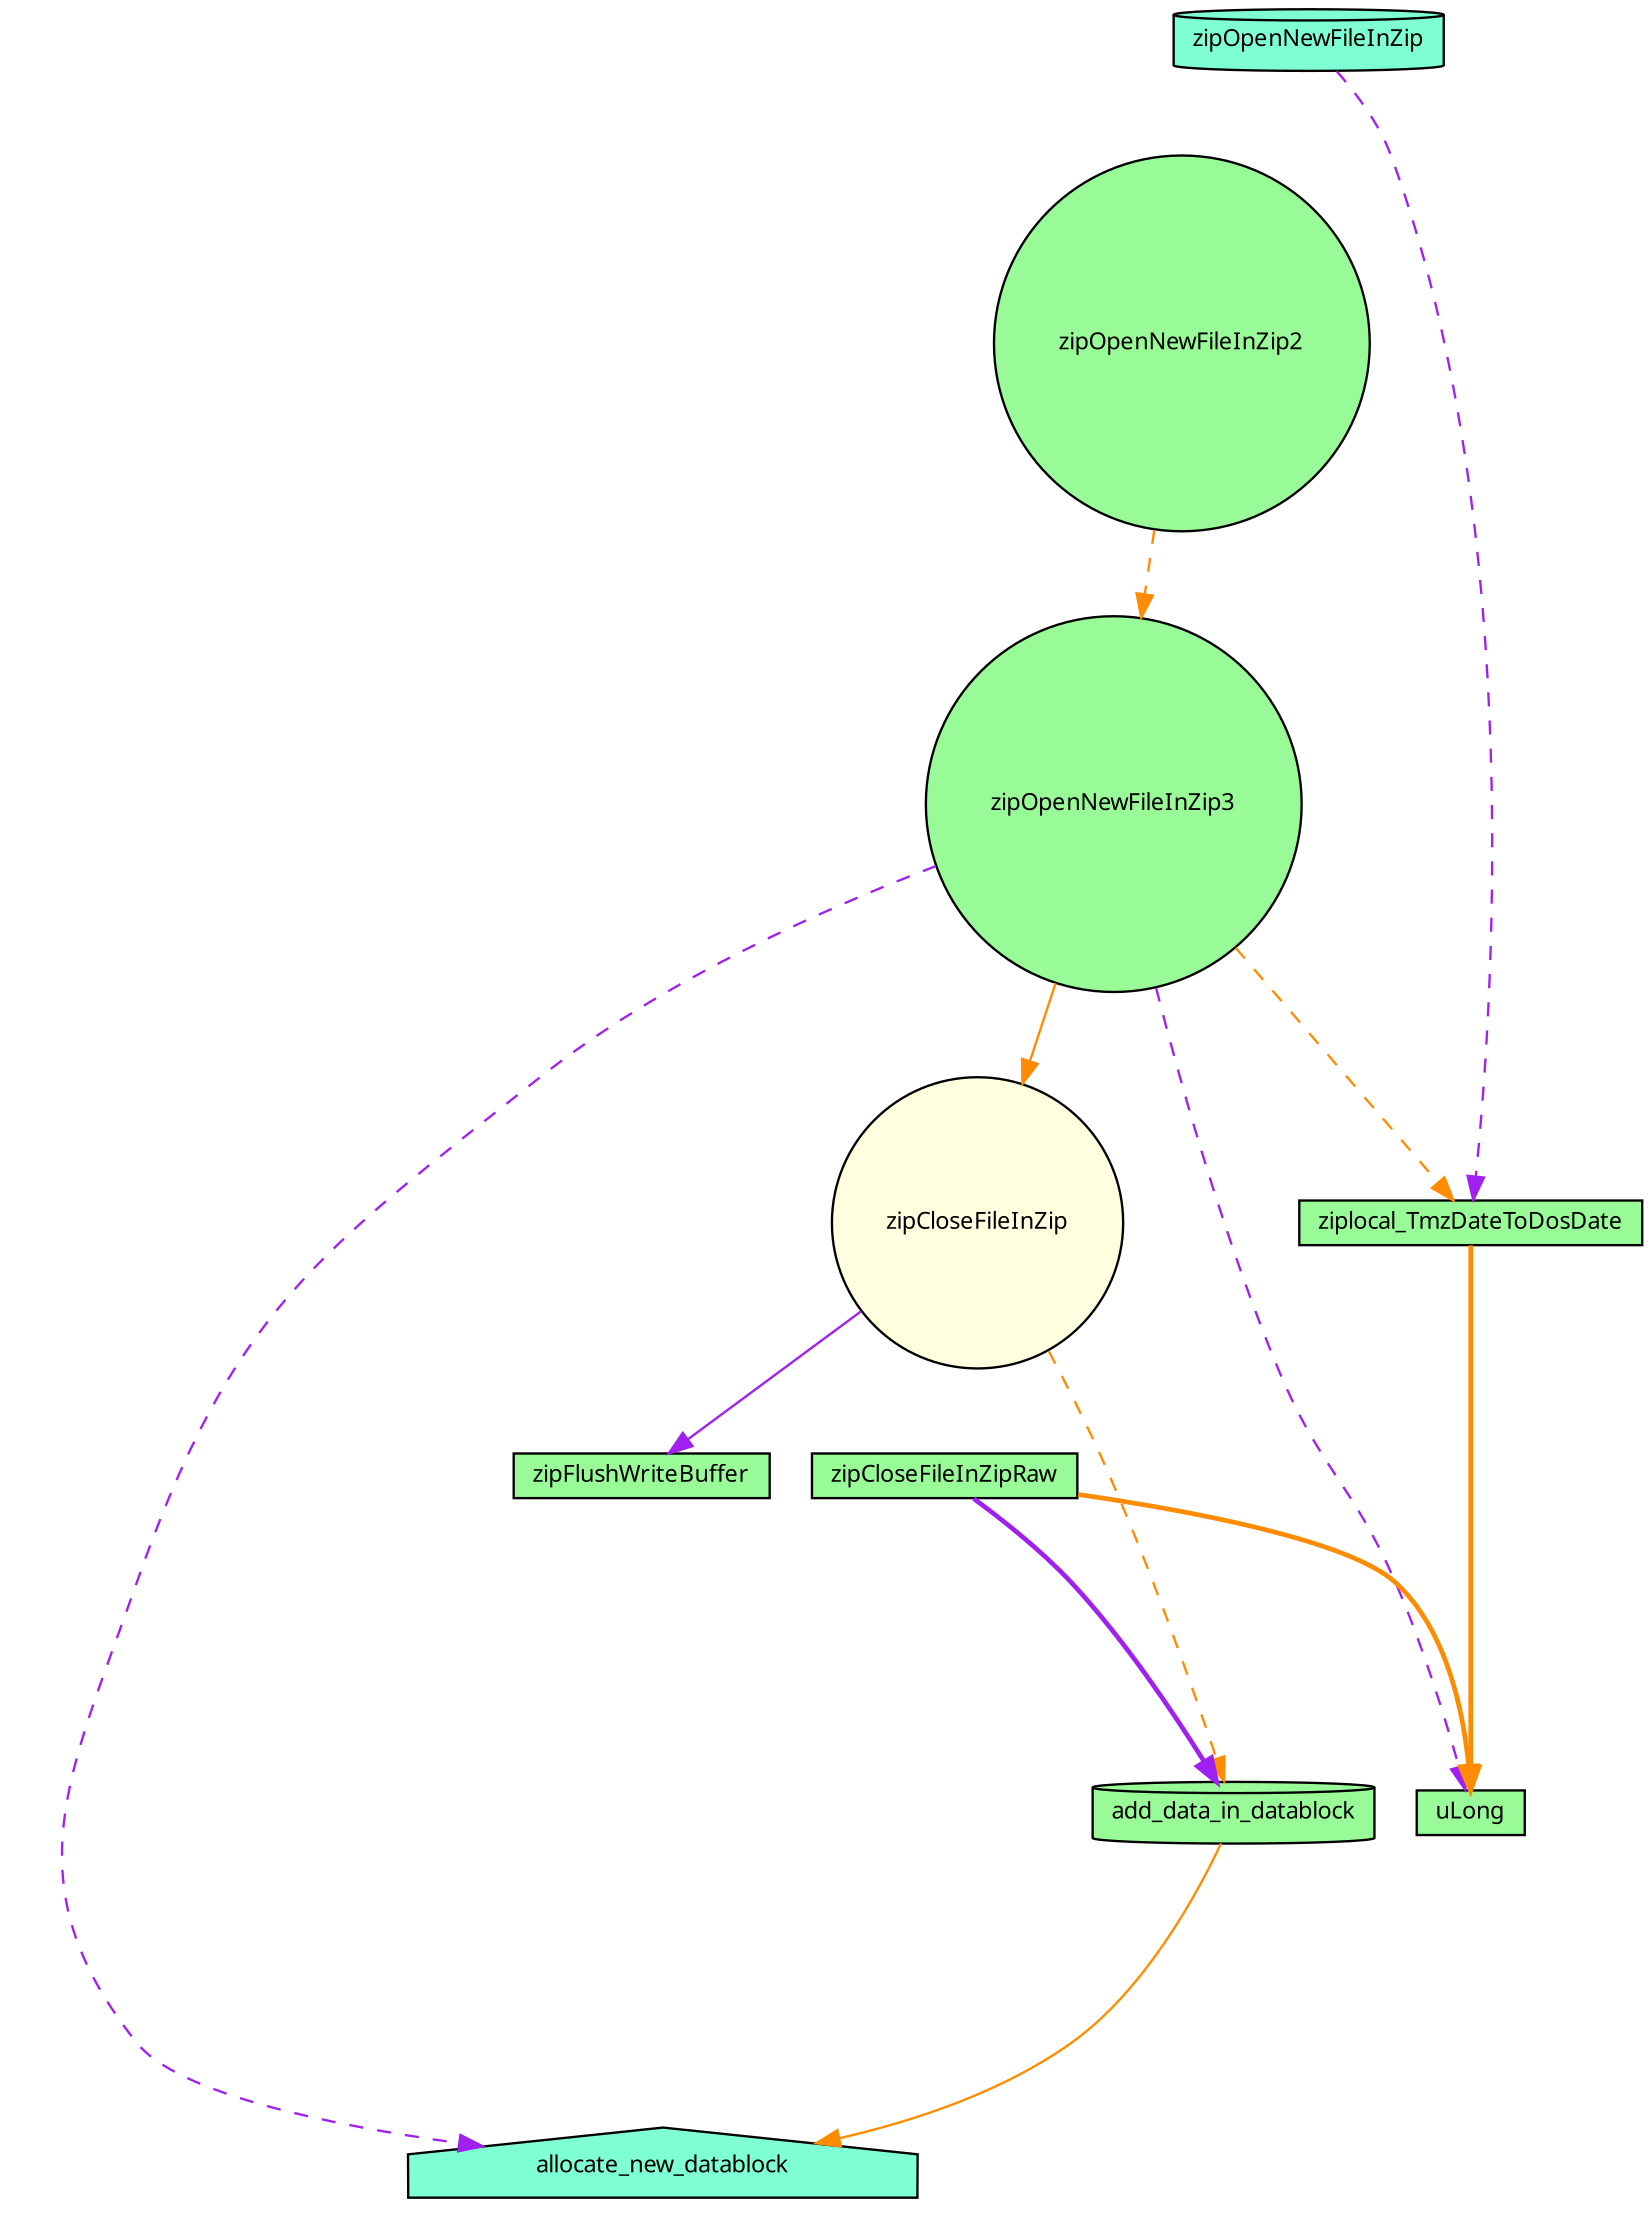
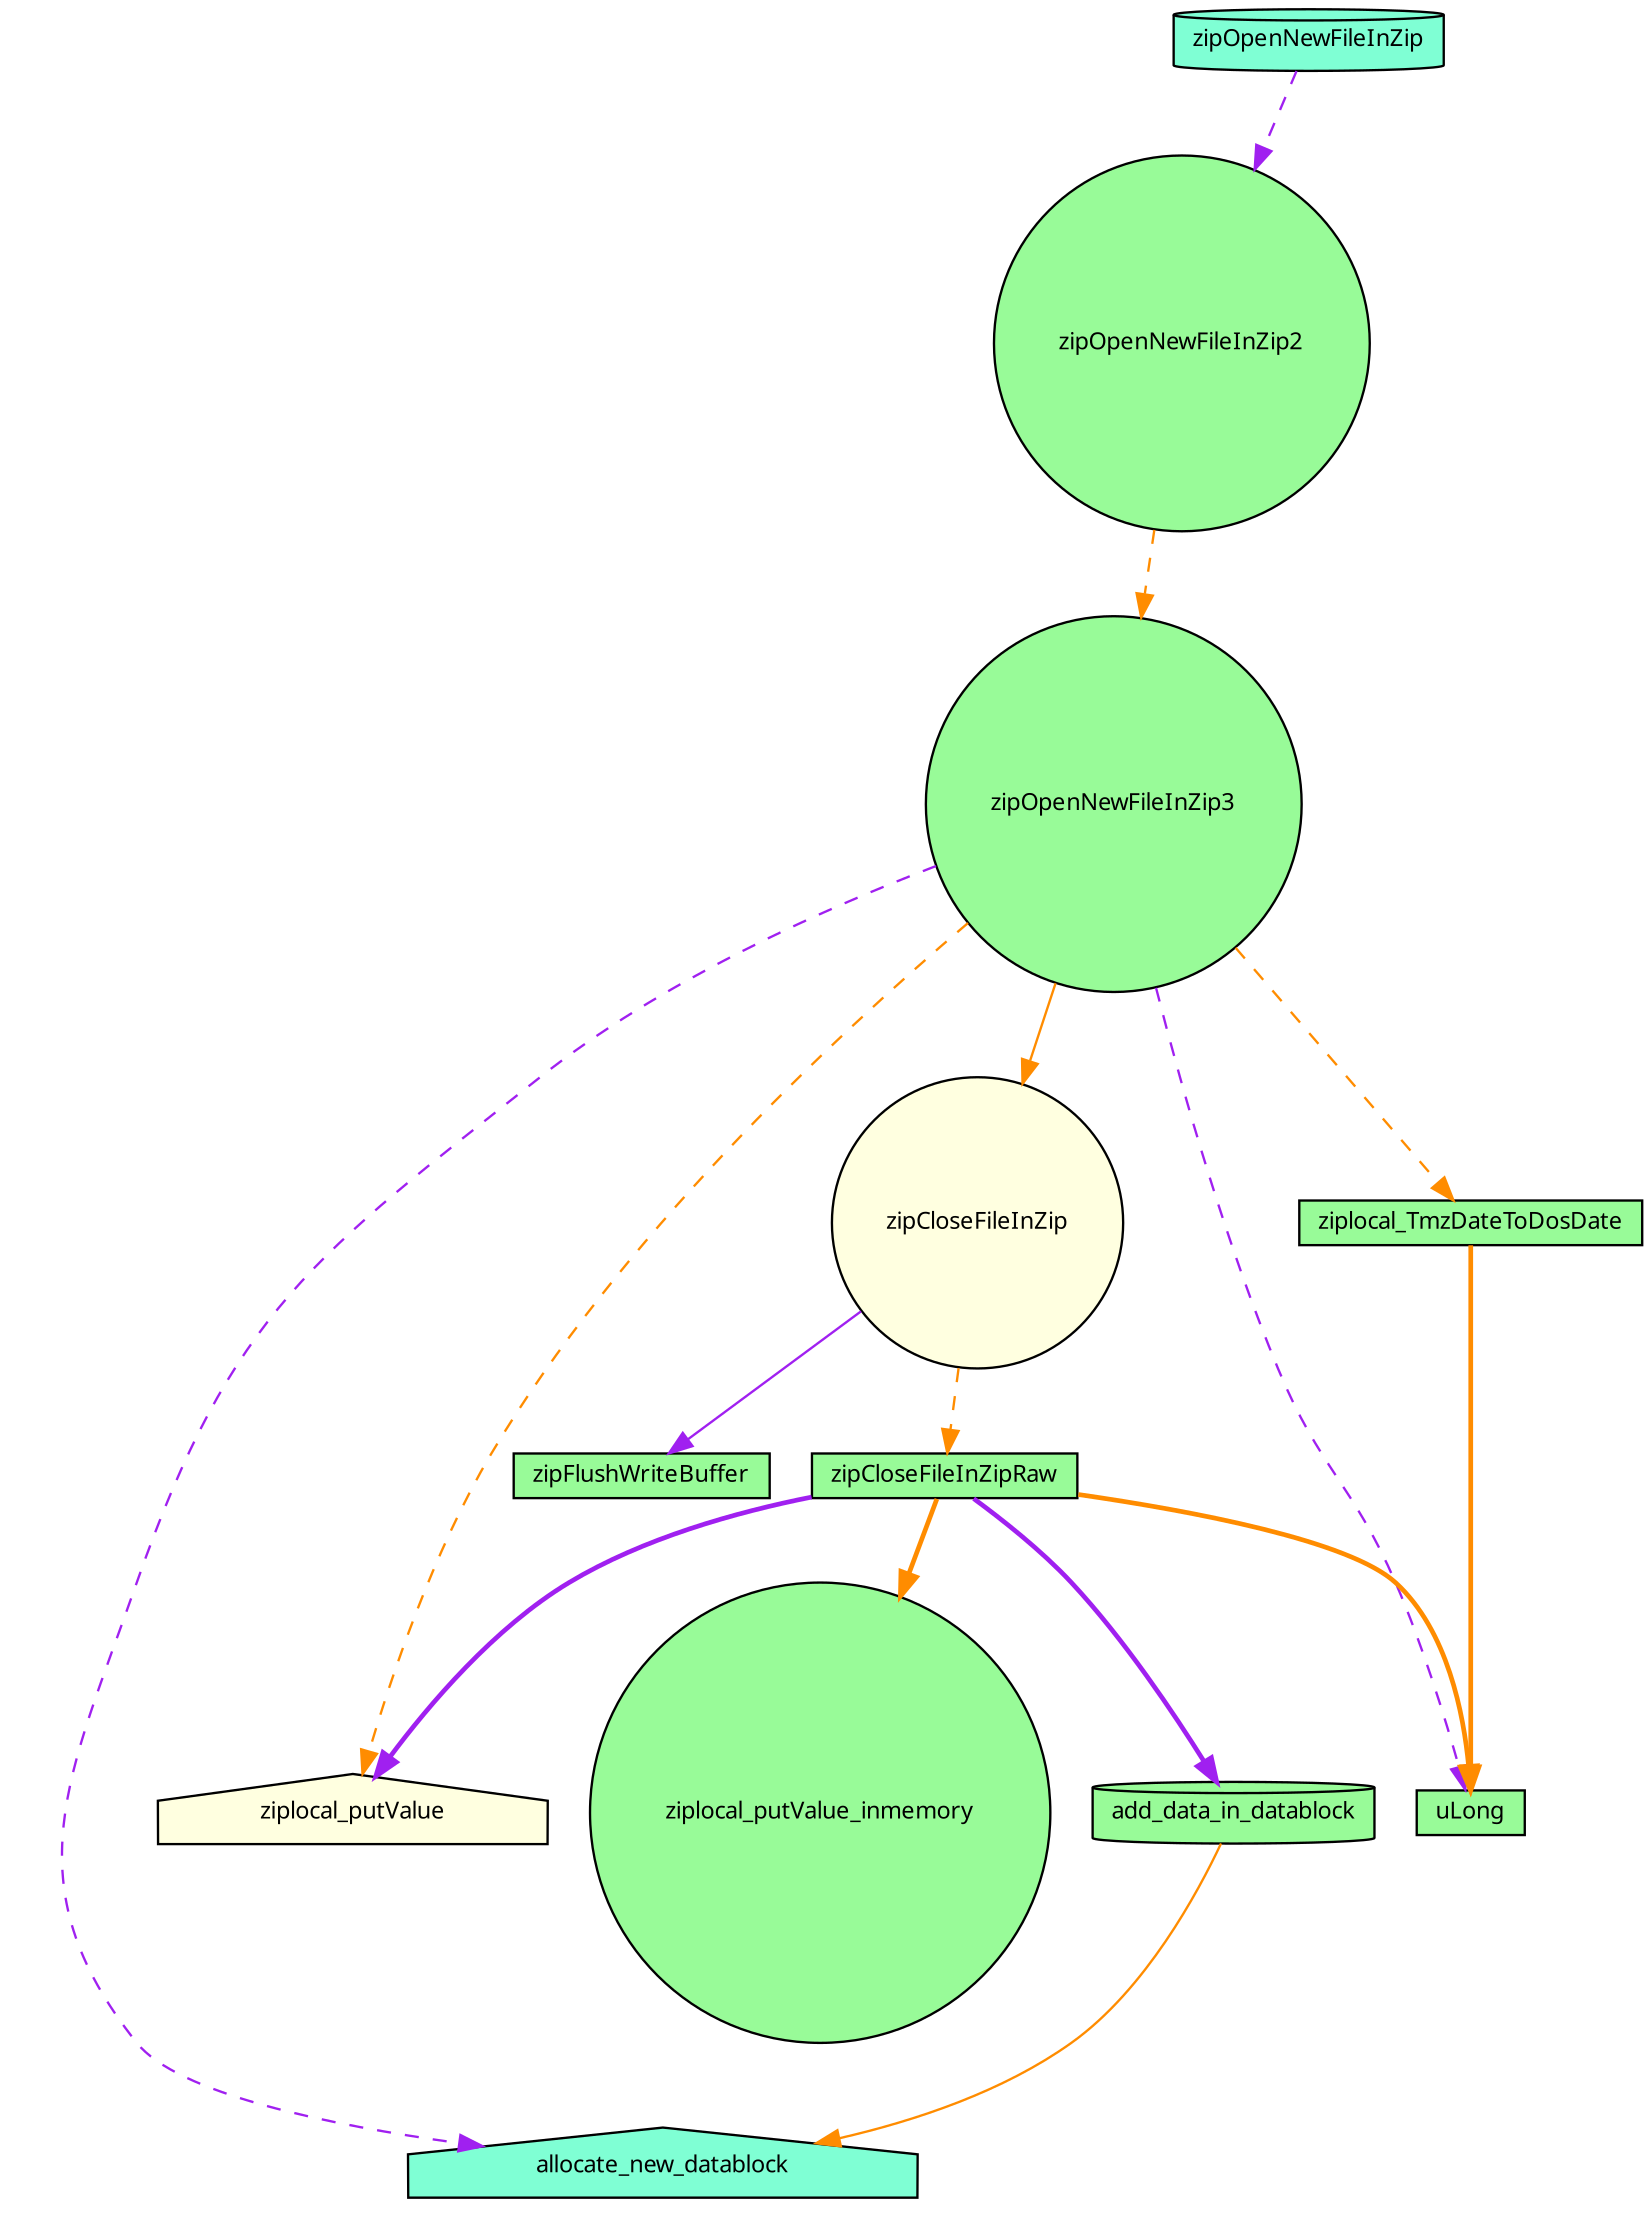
edge "zipOpenNewFileInZip" -> "ziplocal_TmzDateToDosDate": now "zipOpenNewFileInZip" -> "zipOpenNewFileInZip2"
edge "zipCloseFileInZip" -> "add_data_in_datablock": now "zipCloseFileInZip" -> "zipCloseFileInZipRaw"
node "ziplocal_putValue": added
node "ziplocal_putValue_inmemory": added
